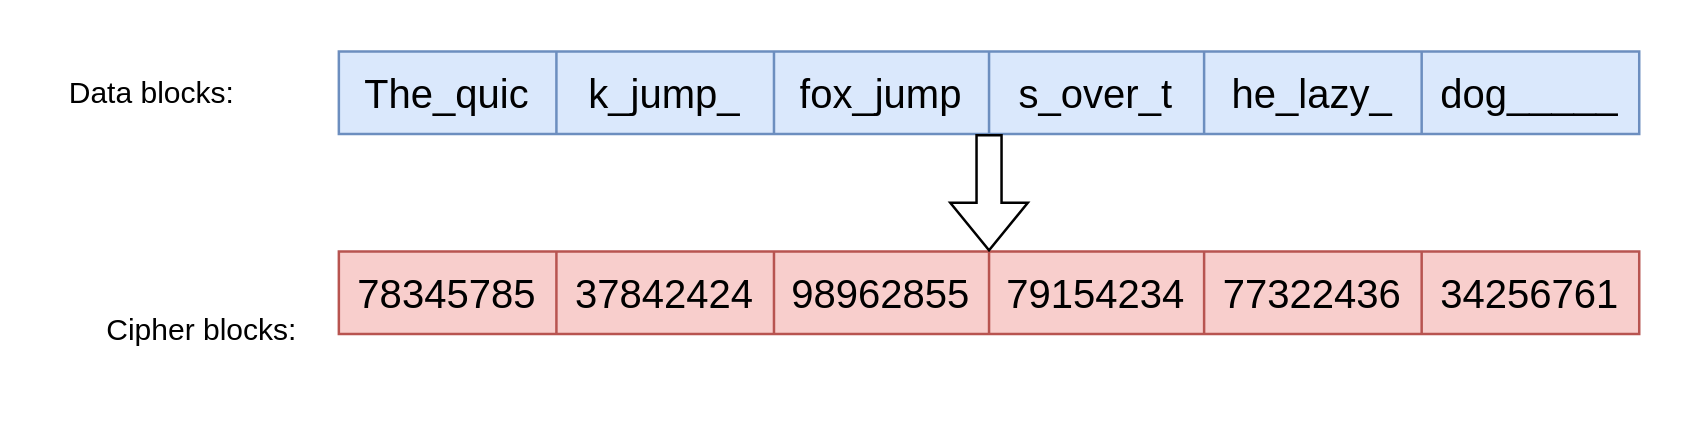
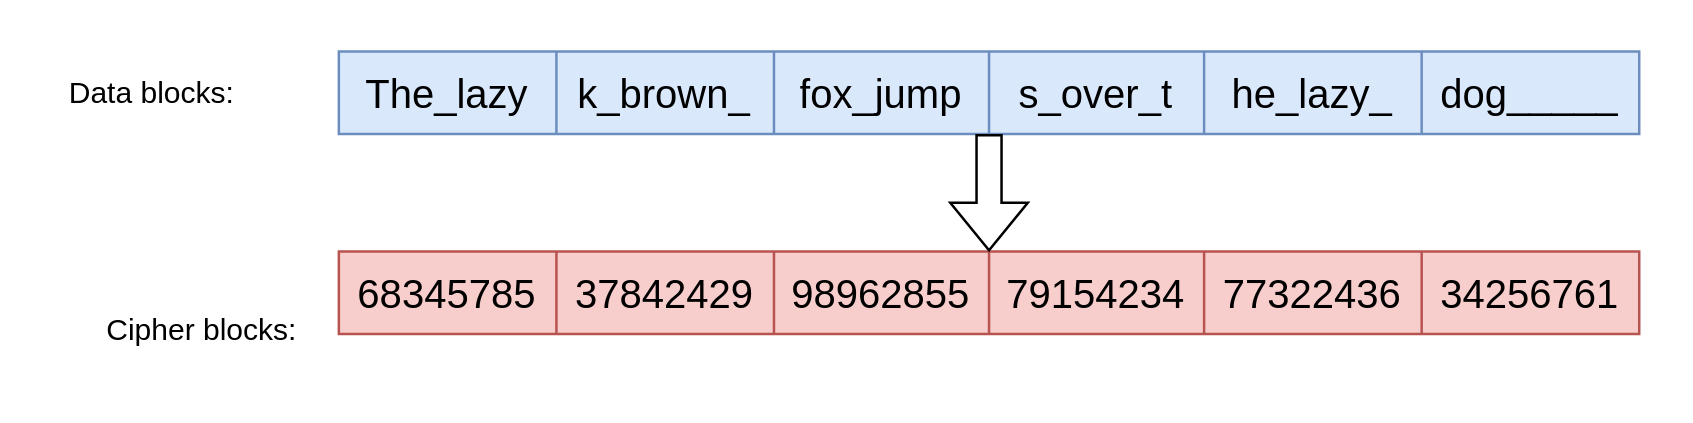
node "The_quic": label "The_quic" -> "The_lazy"
node "k_jump_": label "k_jump_" -> "k_brown_"
node "78345785": label "78345785" -> "68345785"
node "37842424": label "37842424" -> "37842429"
